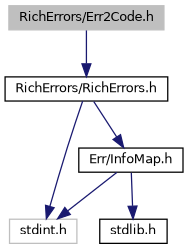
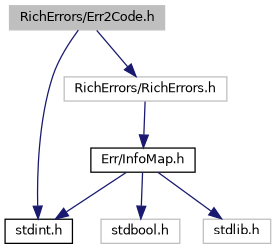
node "RichErrors/RichErrors.h": color black -> grey75
edge "RichErrors/RichErrors.h" -> "stdint.h": now "RichErrors/Err2Code.h" -> "stdint.h"
node "stdint.h": color grey75 -> black
node "stdlib.h": color black -> grey75
node "stdbool.h": added
